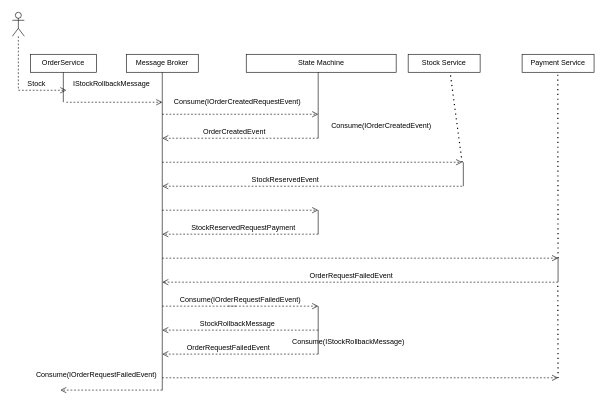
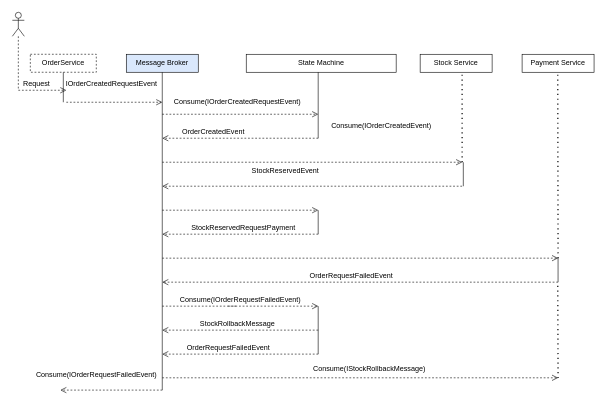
node "OrderService": style solid -> dashed
node "Message Broker": fillcolor #ffffff -> #dae8fc
node "Stock Service": moved (444, 63) -> (456, 63)
node "Stock": label "Stock" -> "Request"
node "IStockRollbackMessage": label "IStockRollbackMessage" -> "IOrderCreatedRequestEvent"
node "OrderCreatedEvent": moved (234, 132) -> (213, 132)
node "StockReservedEvent": moved (285, 180) -> (285, 171)
node "Consume(IStockRollbackMessage)": moved (348, 342) -> (369, 369)
